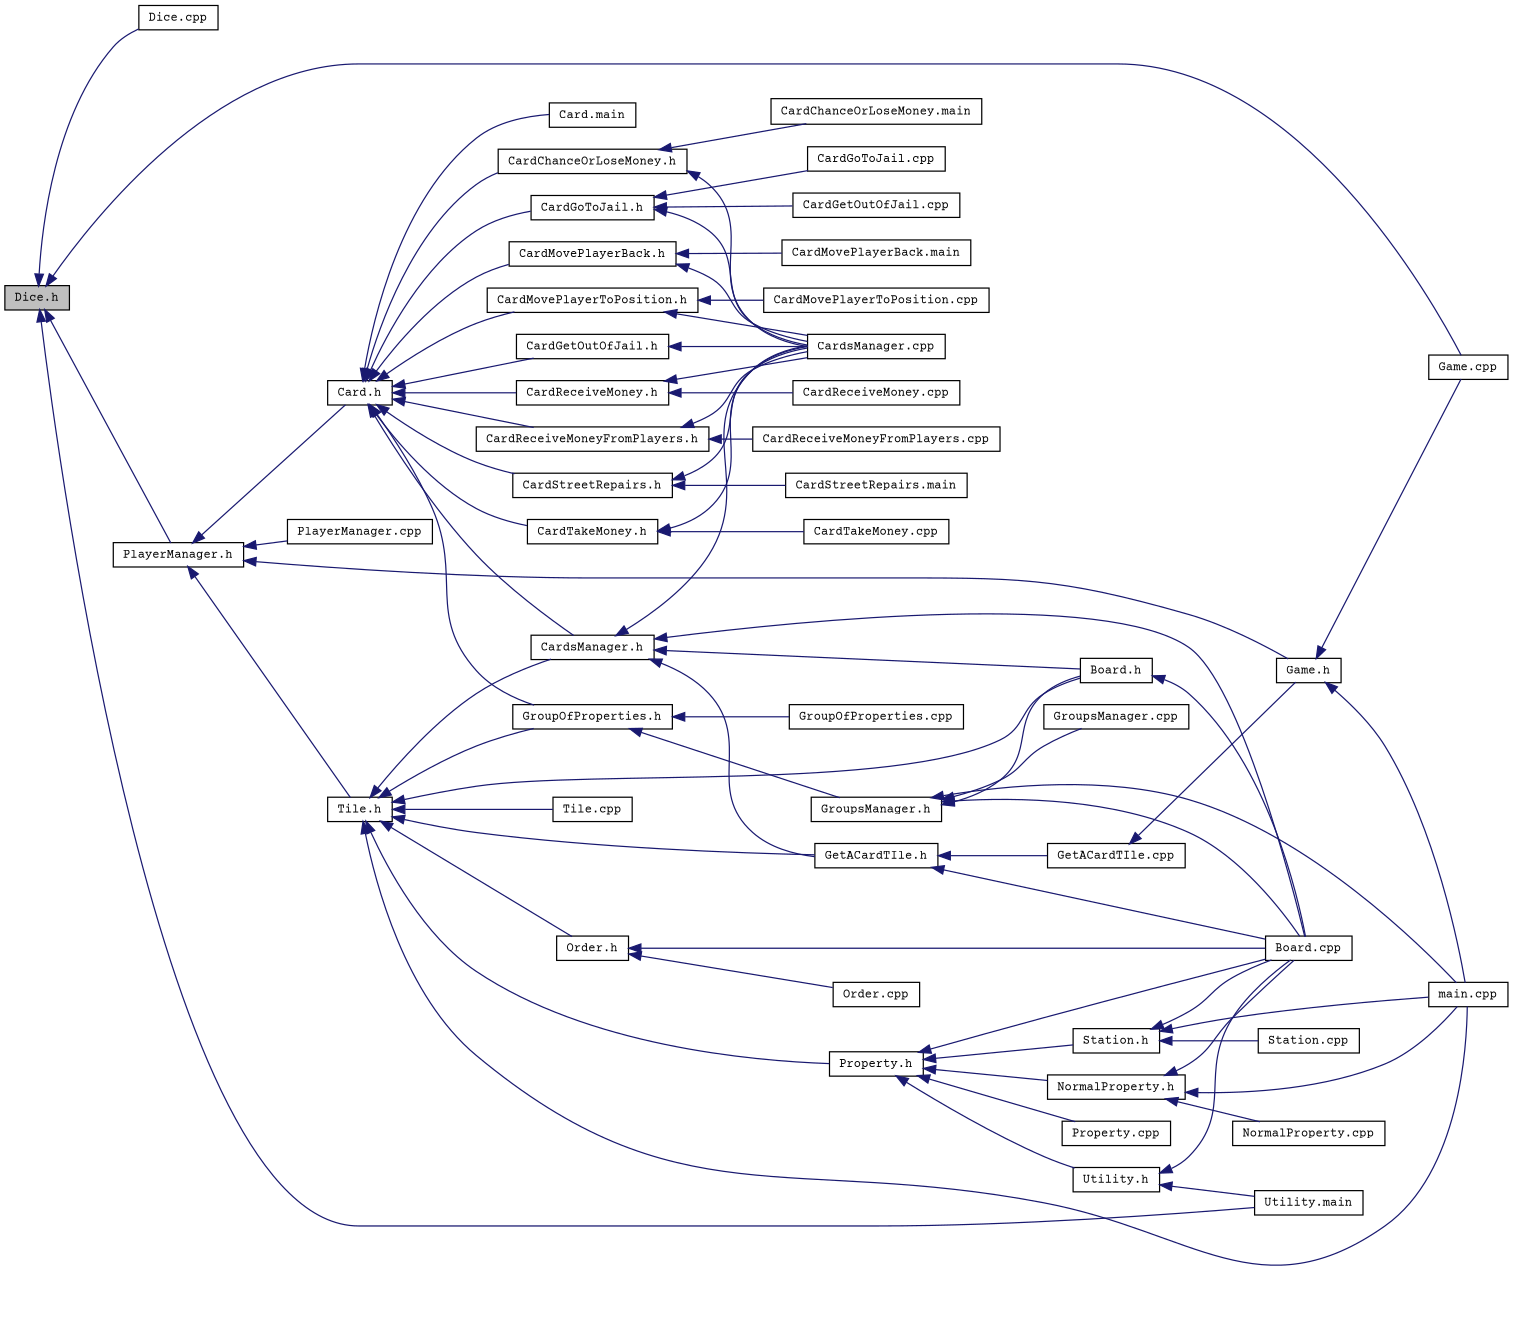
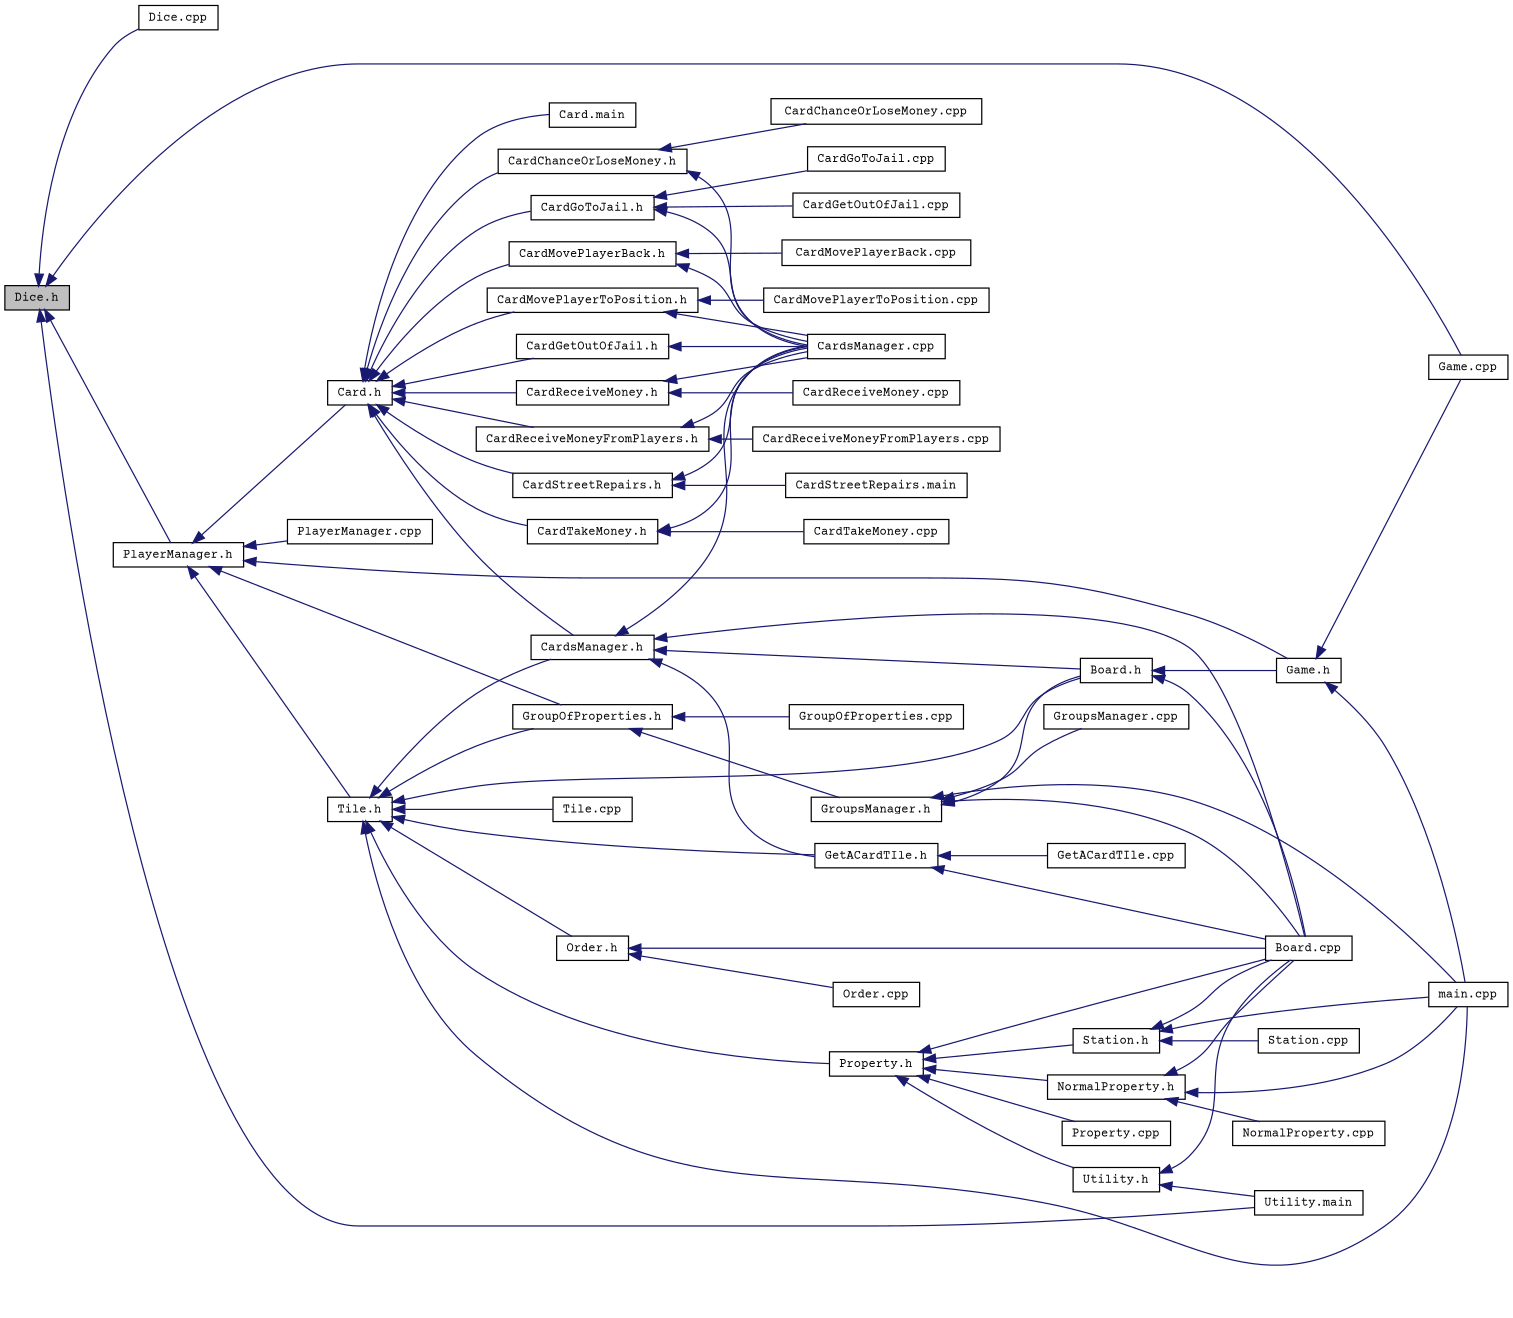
node "CardChanceOrLoseMoney.main": label "CardChanceOrLoseMoney.main" -> "CardChanceOrLoseMoney.cpp"
node "CardMovePlayerBack.main": label "CardMovePlayerBack.main" -> "CardMovePlayerBack.cpp"
edge "GroupOfProperties.h" -> "Card.h": now "GroupOfProperties.h" -> "PlayerManager.h"
edge "Game.h" -> "GetACardTIle.cpp": now "Game.h" -> "Board.h"
